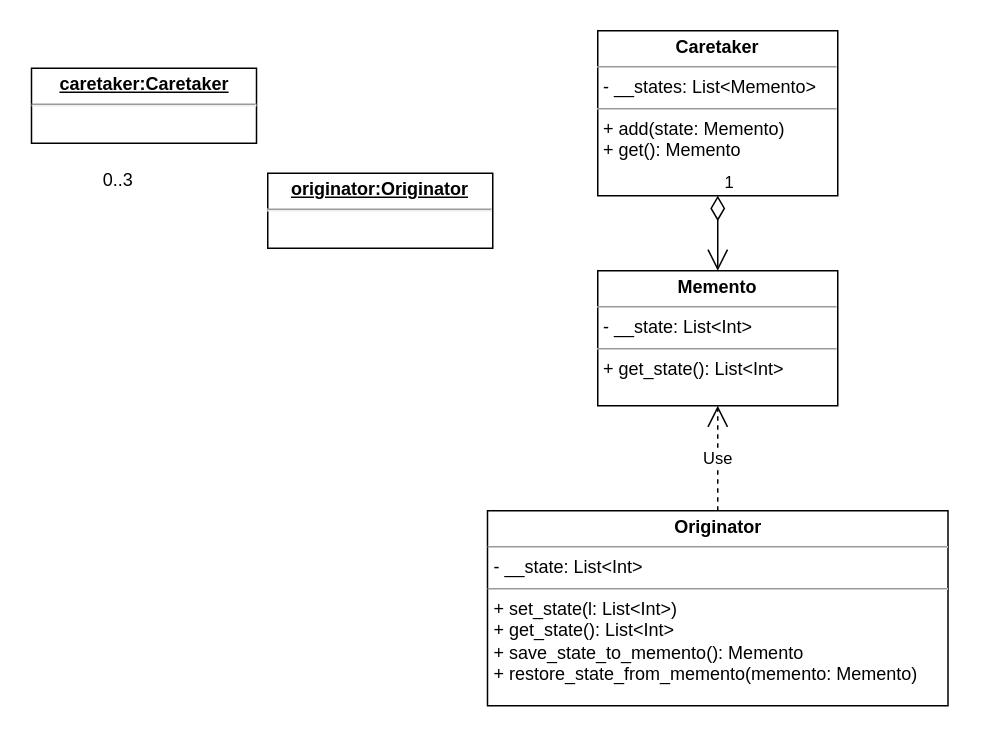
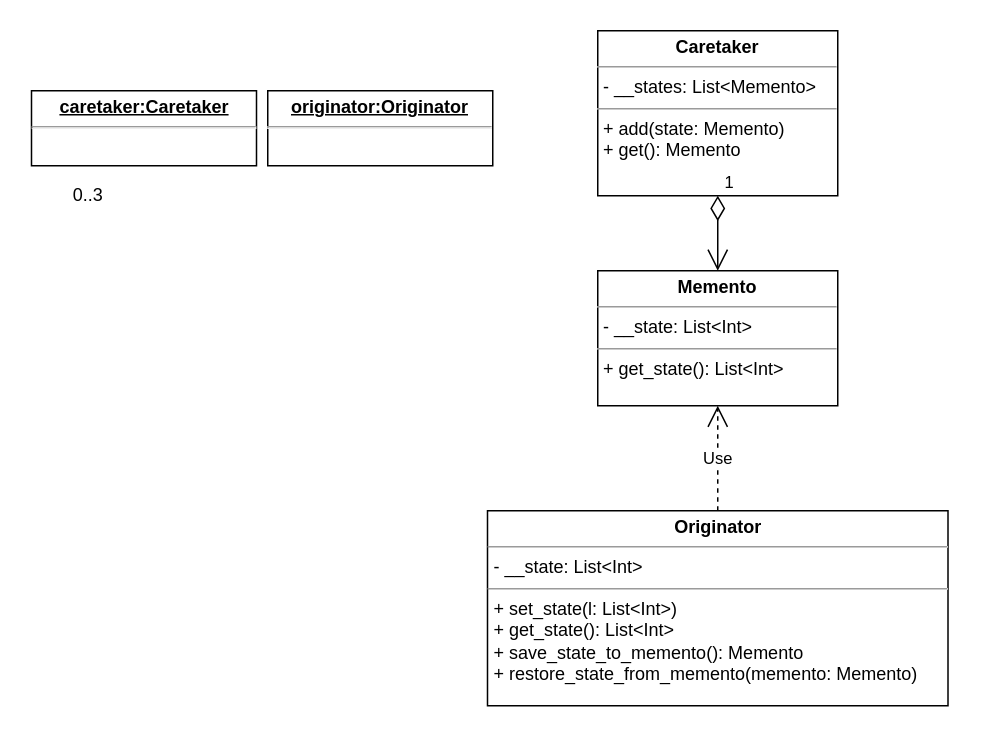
node "caretaker:Caretaker": moved (144, 106) -> (144, 128)
node "0..3": moved (118, 181) -> (88, 196)
node "originator:Originator": moved (380, 211) -> (380, 128)
